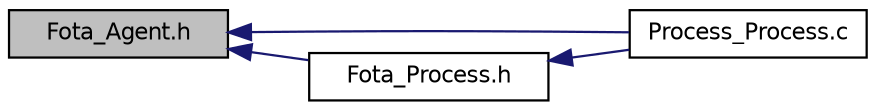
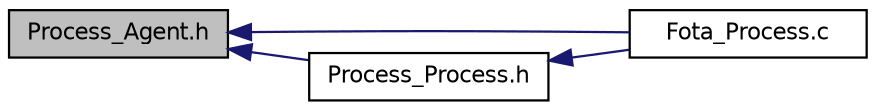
node "Fota_Agent.h": label "Fota_Agent.h" -> "Process_Agent.h"
node "Process_Process.c": label "Process_Process.c" -> "Fota_Process.c"
node "Fota_Process.h": label "Fota_Process.h" -> "Process_Process.h"
